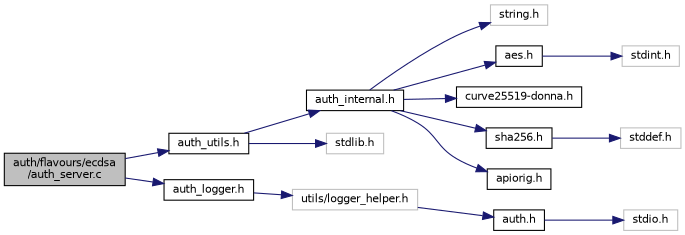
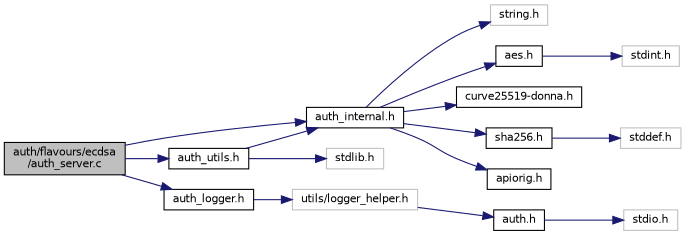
edge "auth/flavours/ecdsa /auth_server.c" -> "auth_internal.h": added
